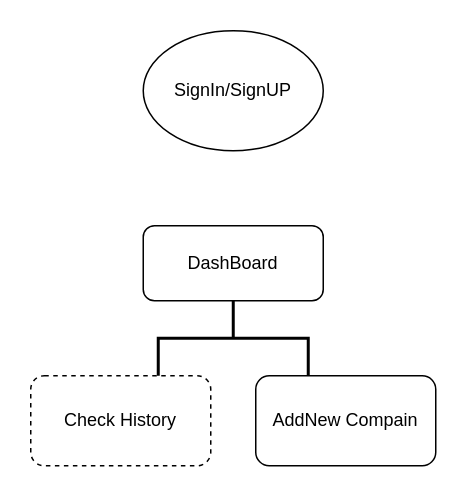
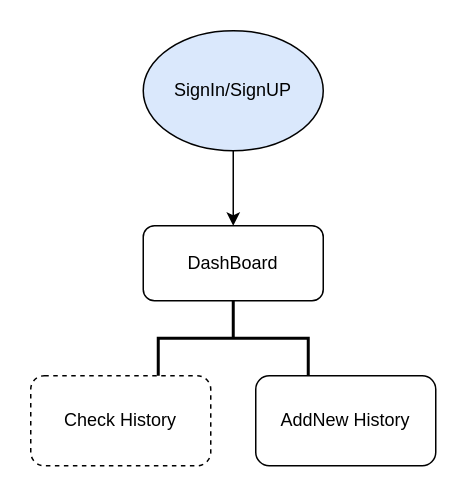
node "SignIn/SignUP": fillcolor #ffffff -> #dae8fc
edge "SignIn/SignUP" -> "DashBoard": added
node "AddNew Compain": label "AddNew Compain" -> "AddNew History"
